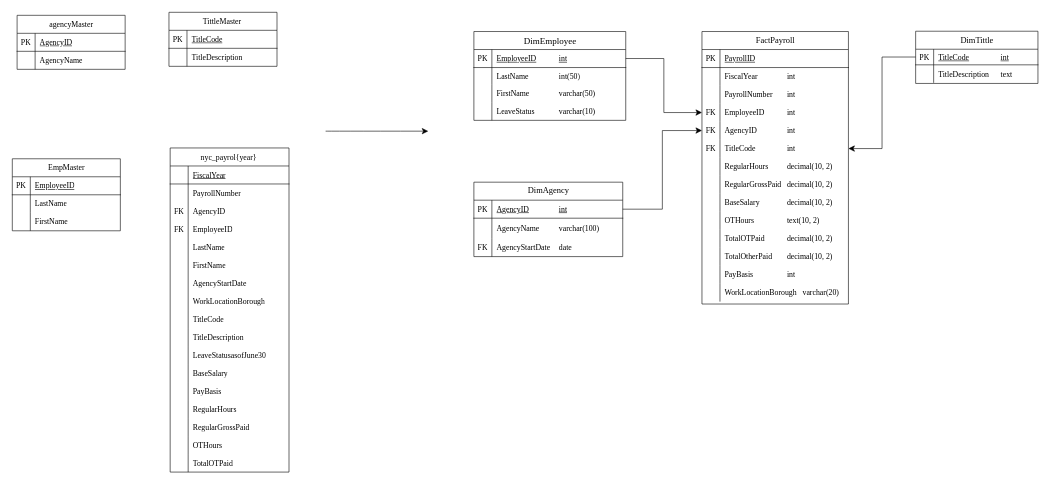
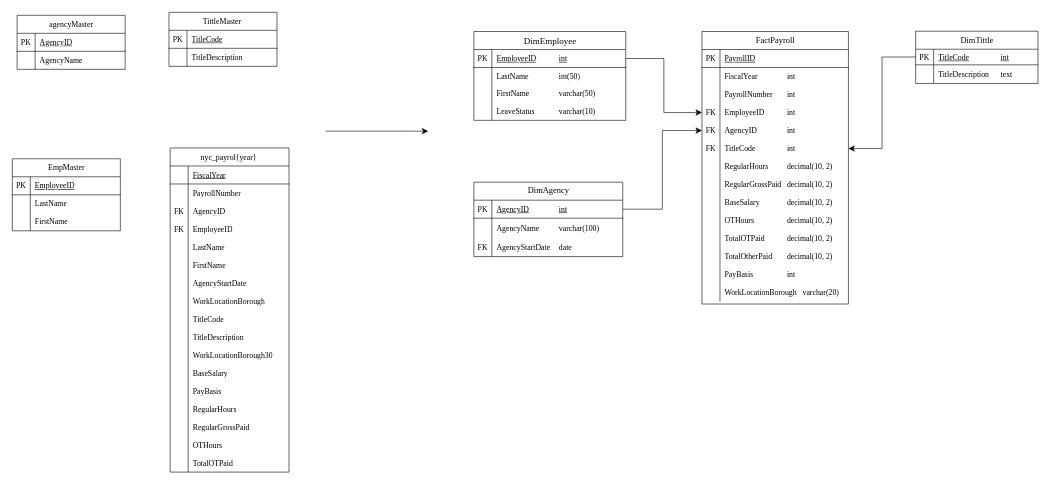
node "OTHours text(10, 2)": label "OTHours text(10, 2)" -> "OTHours decimal(10, 2)"
node "LeaveStatusasofJune30": label "LeaveStatusasofJune30" -> "WorkLocationBorough30"
